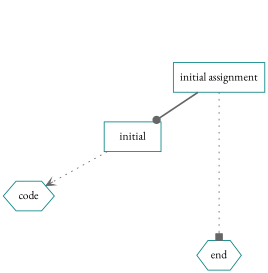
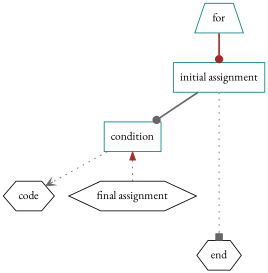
node "for": added
node "initial": label "initial" -> "condition"
node "code": color teal -> black
node "final assignment": added
node "end": color teal -> black
